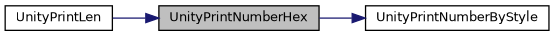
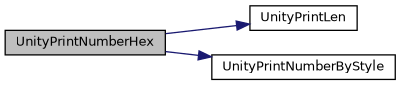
edge "UnityPrintLen" -> "UnityPrintNumberHex": reversed
